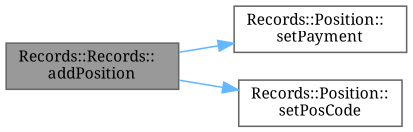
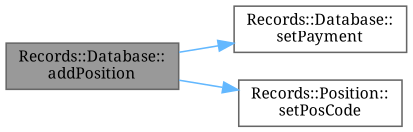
node "Records::Position:: setPayment": label "Records::Position:: setPayment" -> "Records::Database:: setPayment"
node "Records::Records:: addPosition": label "Records::Records:: addPosition" -> "Records::Database:: addPosition"
